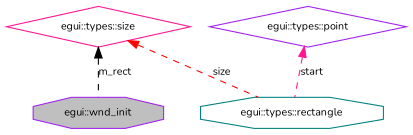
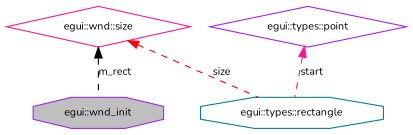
node "egui::types::size": label "egui::types::size" -> "egui::wnd::size"
